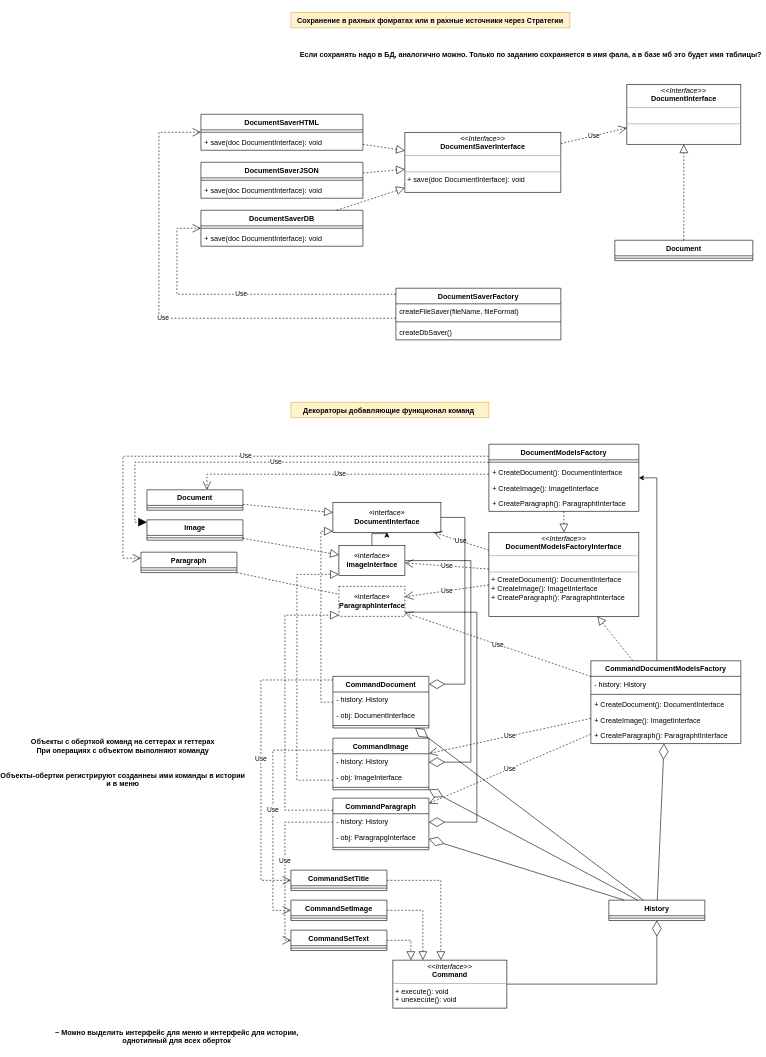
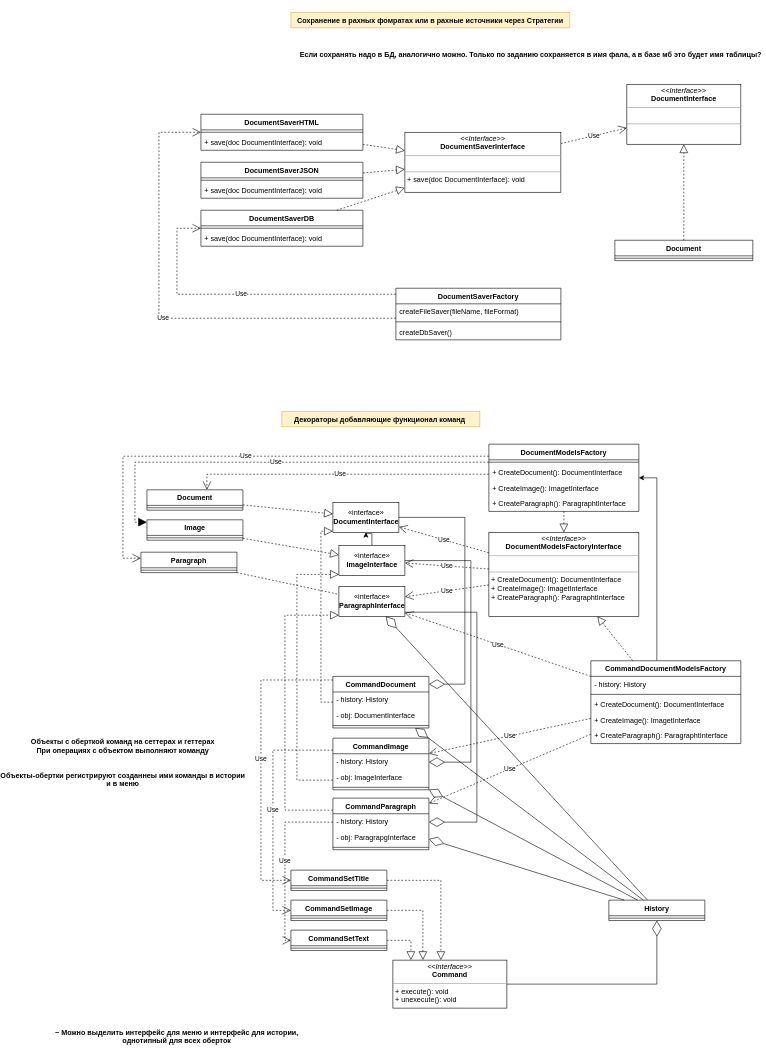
node "Декораторы добавляющие функционал команд": moved (390, 410) -> (381, 419)
node "«interface» DocumentInterface": size 108x30 -> 66x30
node "«interface» ParagraphInterface": style dashed -> solid
edge "History" -> "CommandDocumentModelsFactory": now "History" -> "«interface» ParagraphInterface"
